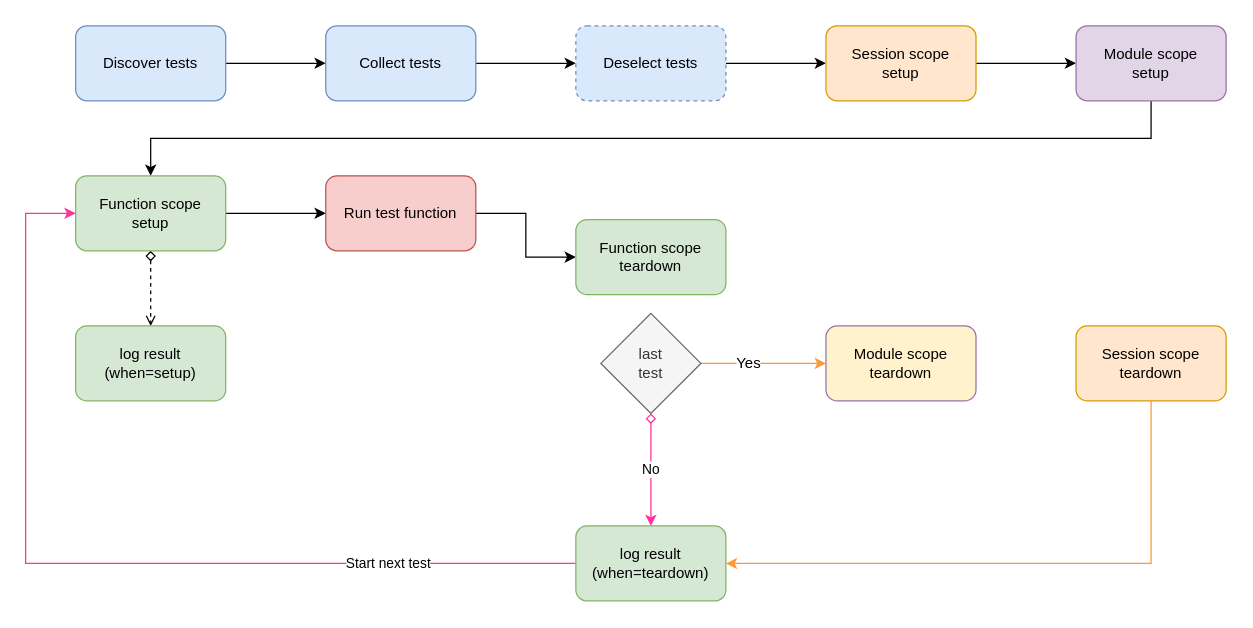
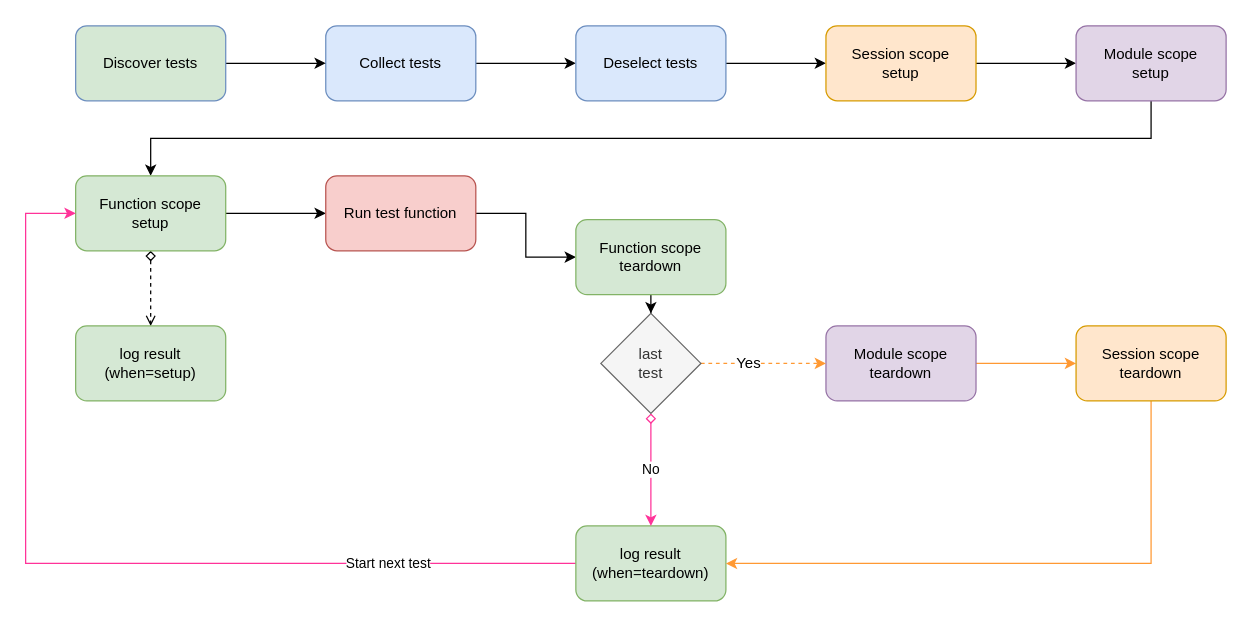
node "Discover tests": fillcolor #dae8fc -> #d5e8d4
node "Deselect tests": style dashed -> solid
edge "Function scope teardown" -> "last test": added
edge "last test" -> "Module scope teardown": style solid -> dashed
node "Module scope teardown": fillcolor #fff2cc -> #e1d5e7
edge "Module scope teardown" -> "Session scope teardown": added
